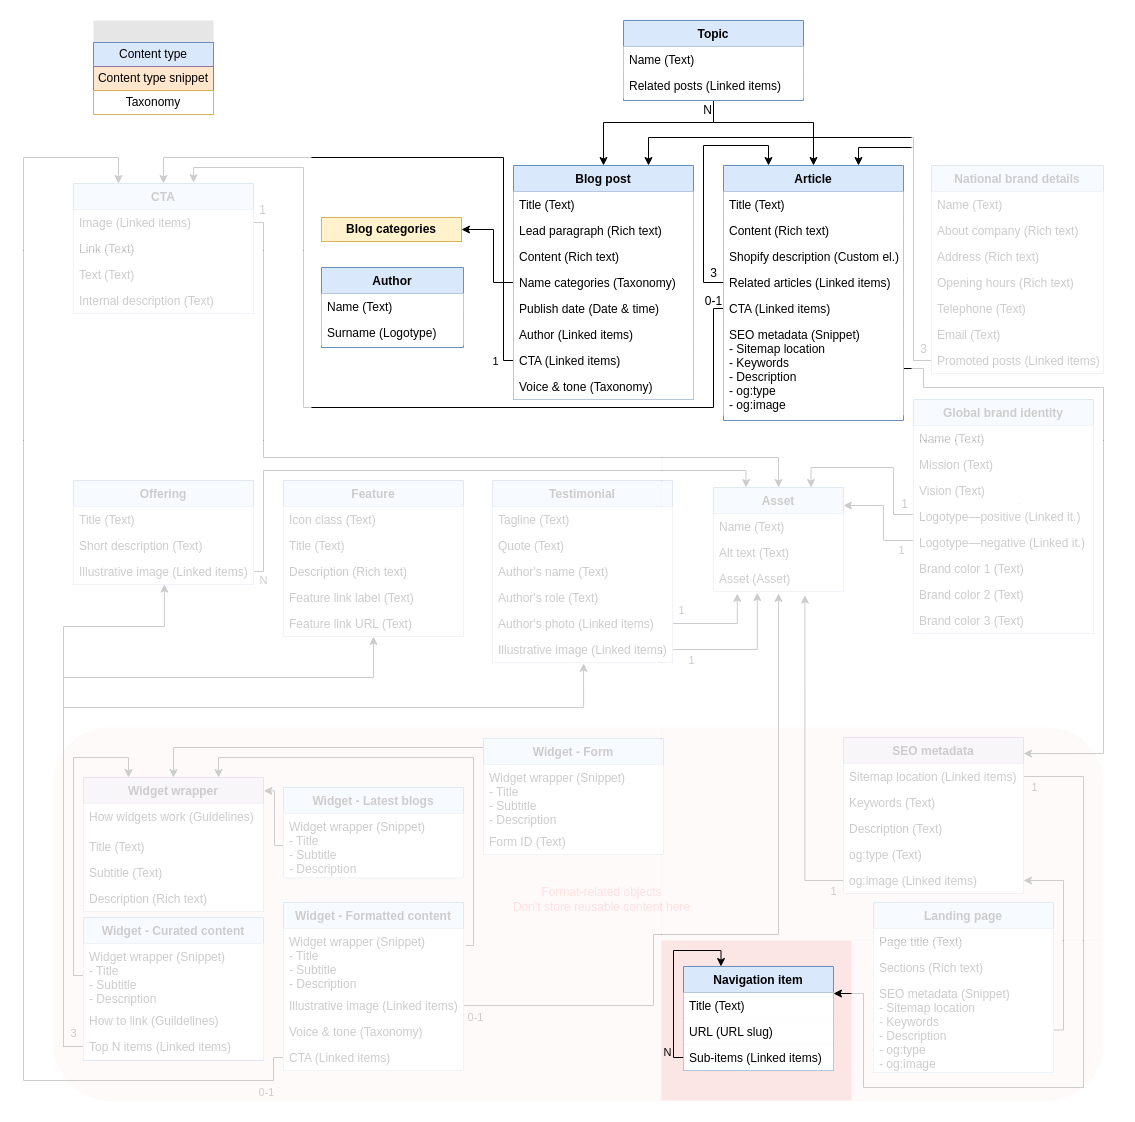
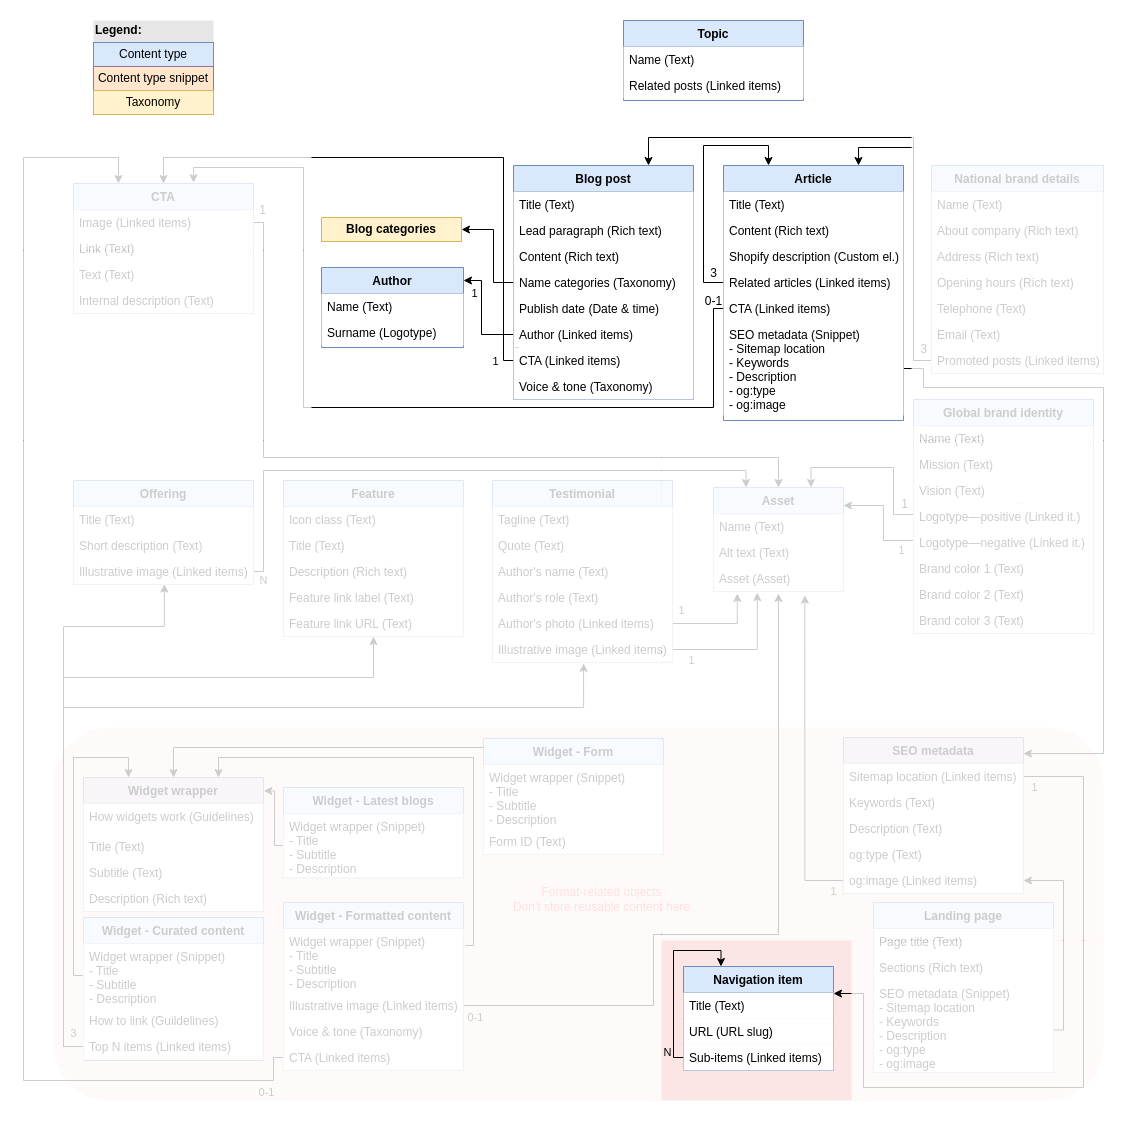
node "Legend:": added
node "Taxonomy": fillcolor #ffffff -> #fff2cc
edge "Topic" -> "Blog post": removed, label "N"
edge "Topic" -> "Article": removed
edge "Author (Linked items)" -> "Author": added, labels "1", "1"
